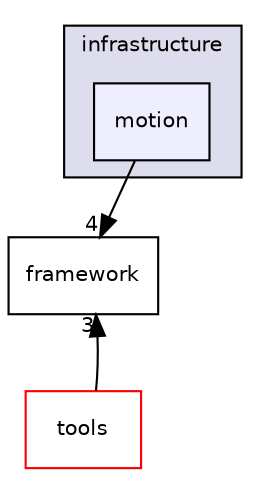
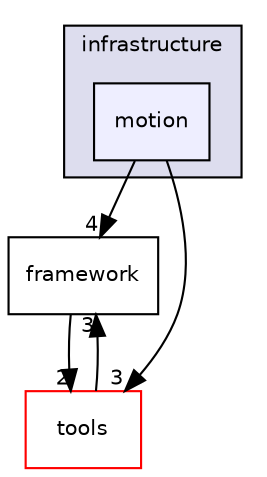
edge "motion" -> "tools": added
edge "framework" -> "tools": added
